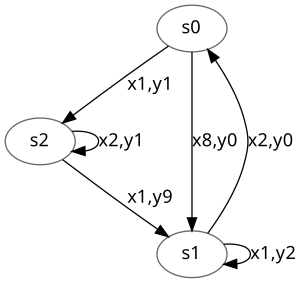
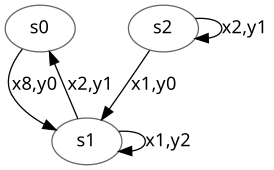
edge "s0" -> "s2": removed, label "x1,y1"
edge "s1" -> "s0": label "x2,y0" -> "x2,y1"
edge "s2" -> "s1": label "x1,y9" -> "x1,y0"
